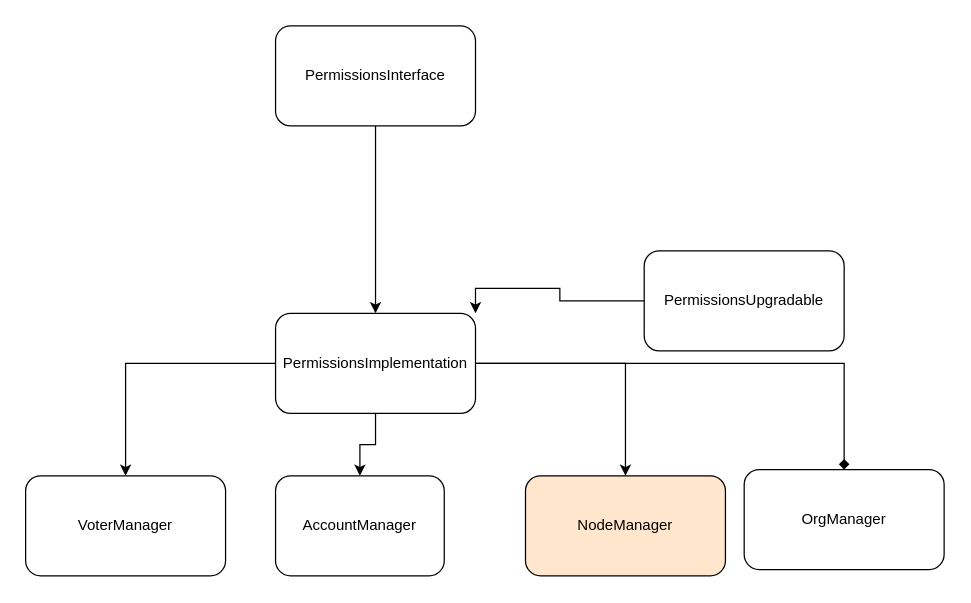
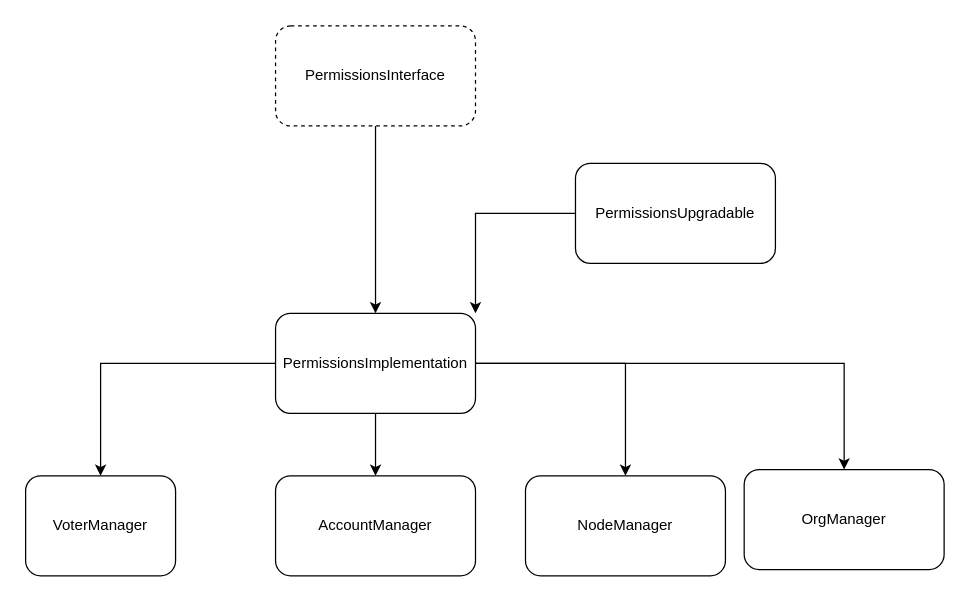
node "PermissionsInterface": style solid -> dashed
node "PermissionsUpgradable": moved (744, 301) -> (676, 213)
edge "PermissionsImplementation" -> "OrgManager": arrowhead diamond -> classic
node "VoterManager": size 200x100 -> 150x100
node "AccountManager": size 169x100 -> 200x100
node "NodeManager": fillcolor #ffe6cc -> #ffffff
